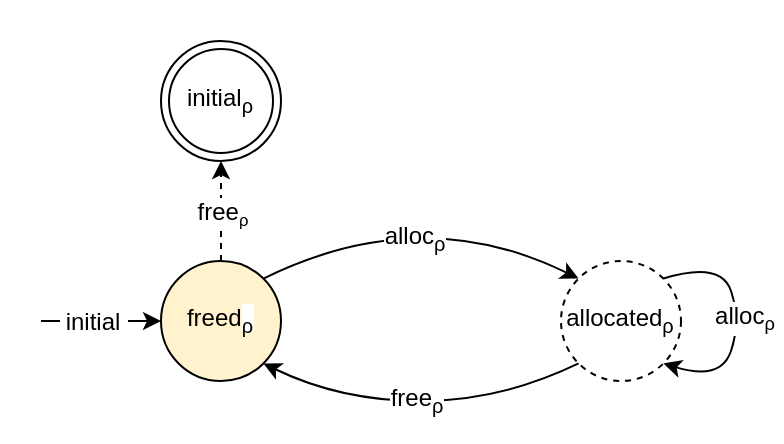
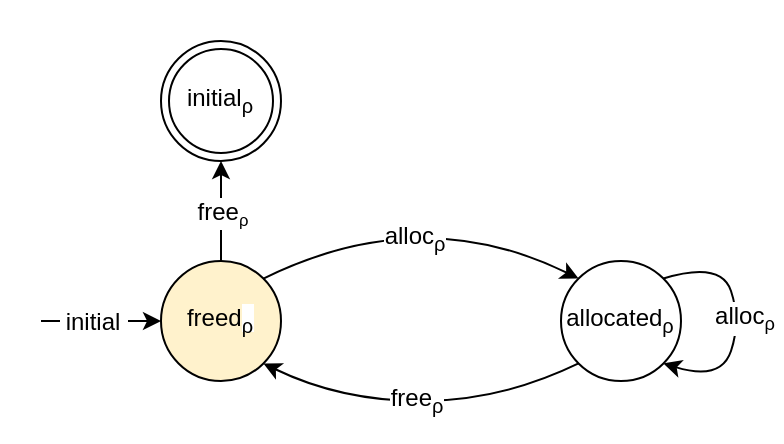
edge "freedρ" -> "initialρ": style dashed -> solid
node "allocatedρ": style dashed -> solid
